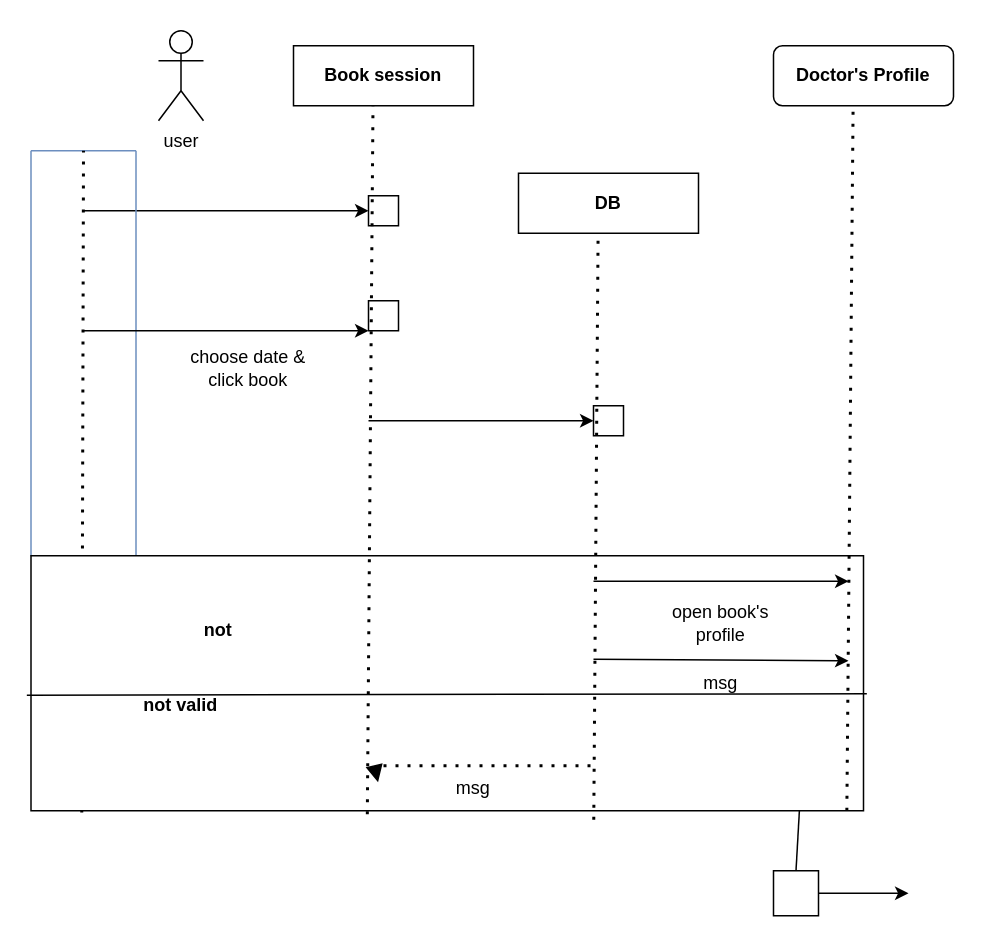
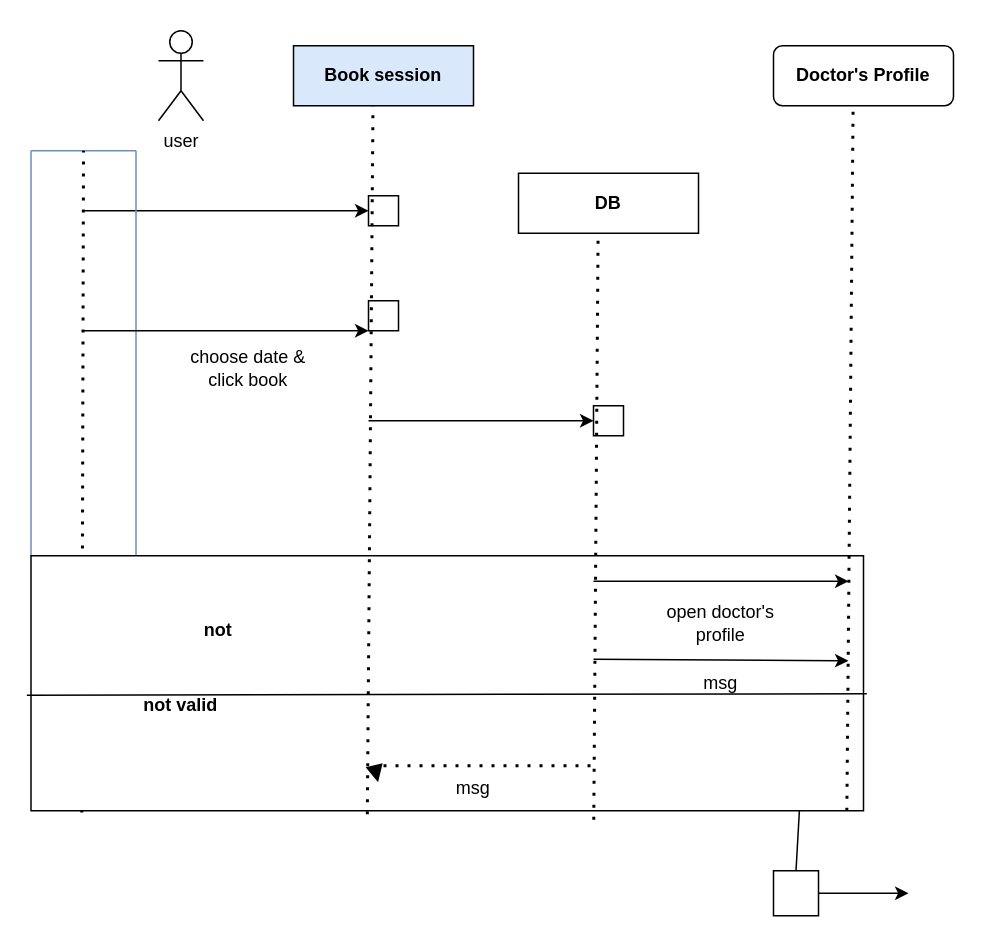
node "Book session": fillcolor #ffffff -> #dae8fc
node "open book's profile": label "open book's profile" -> "open doctor's profile"
